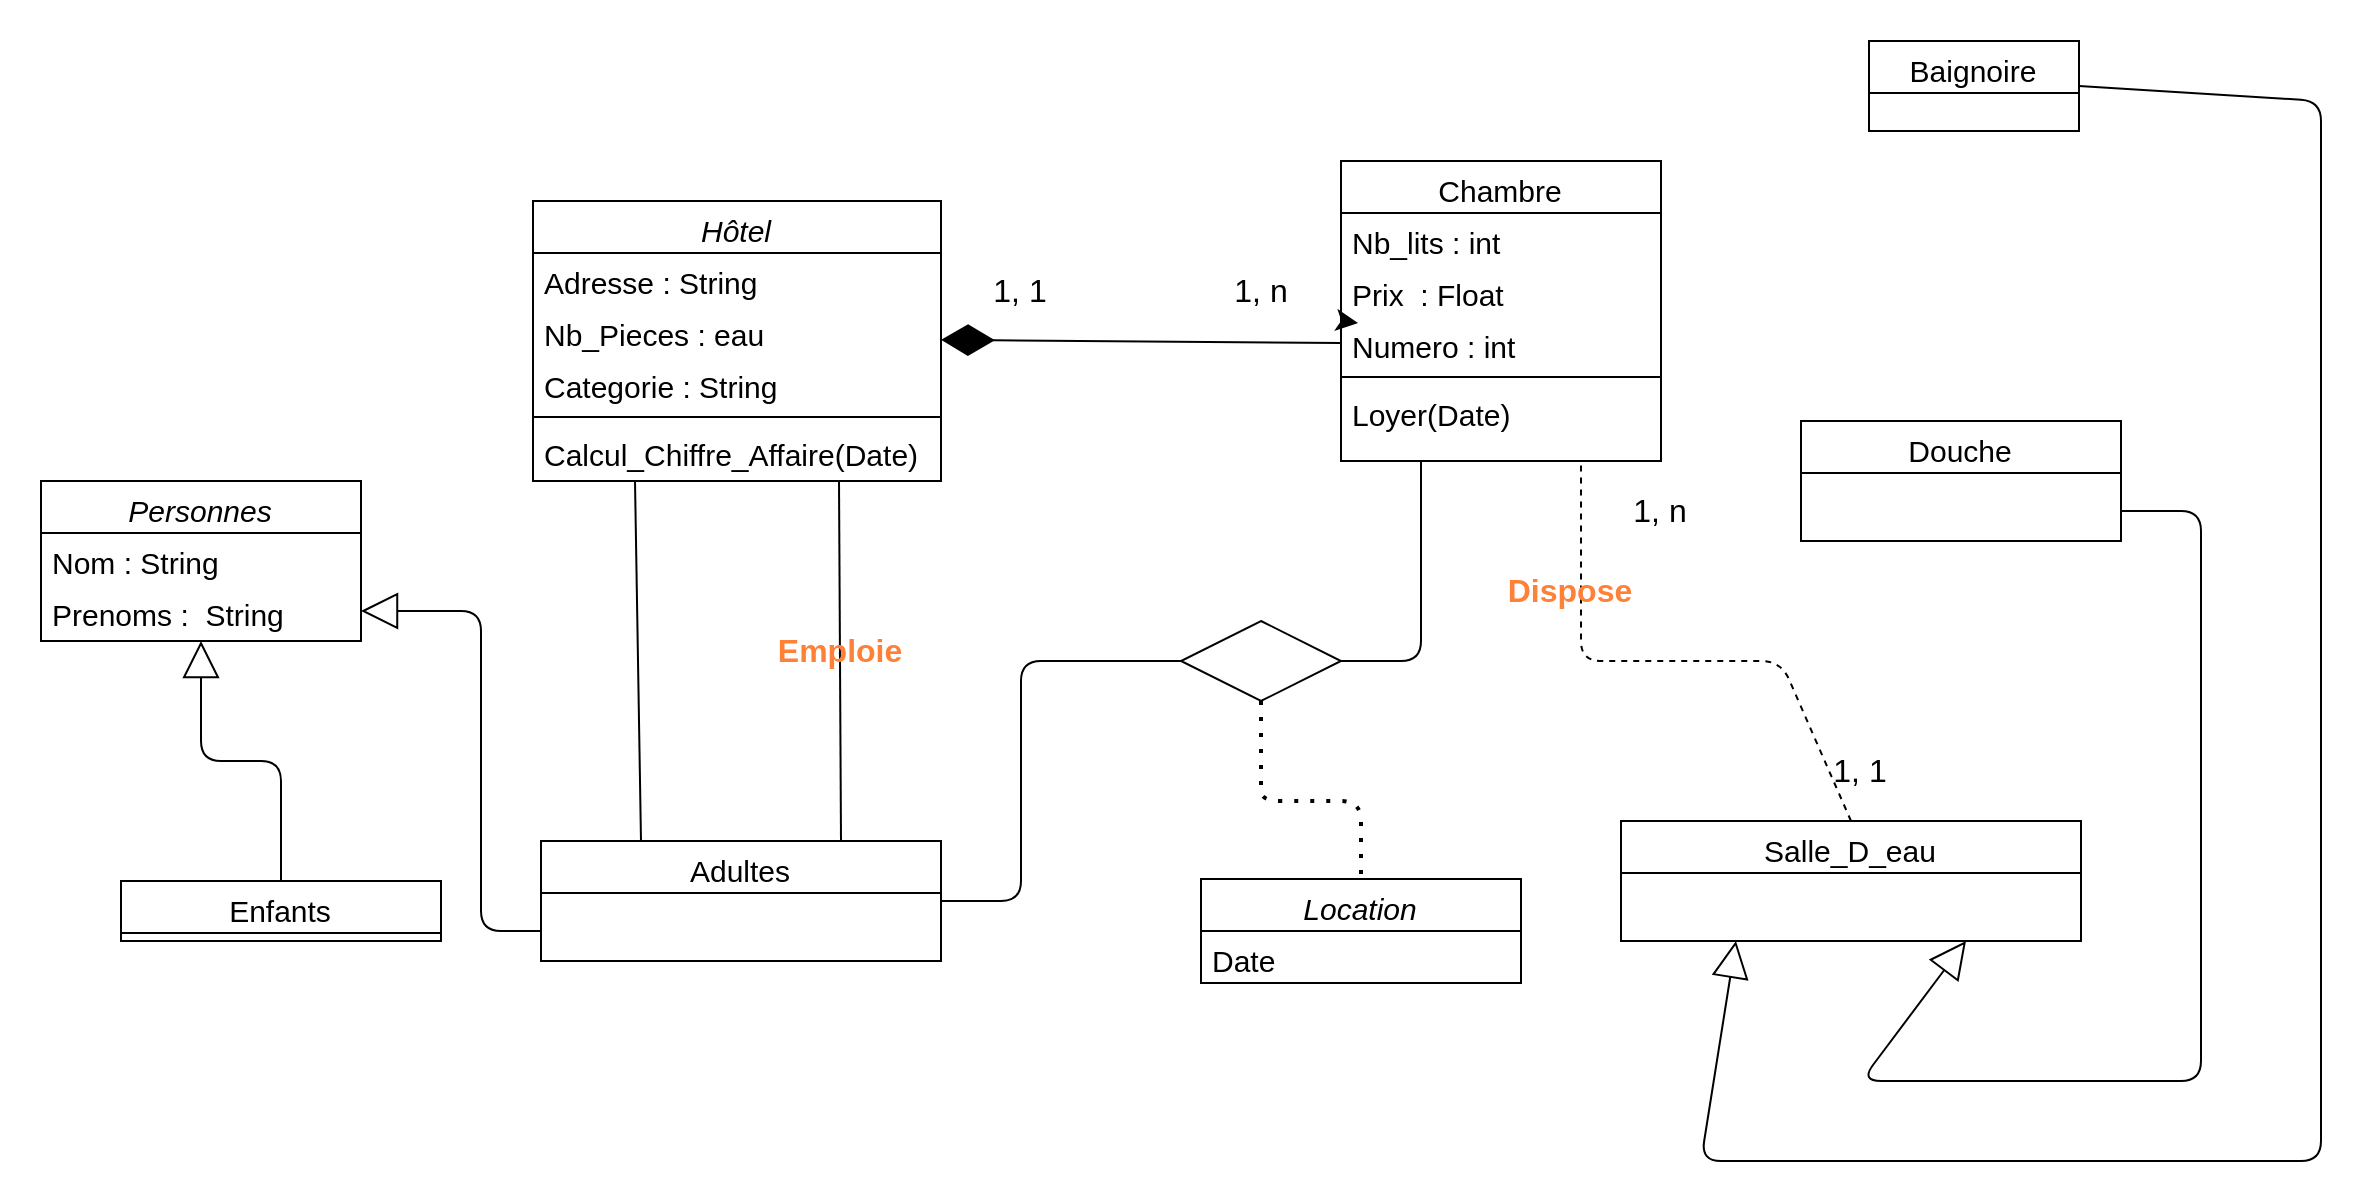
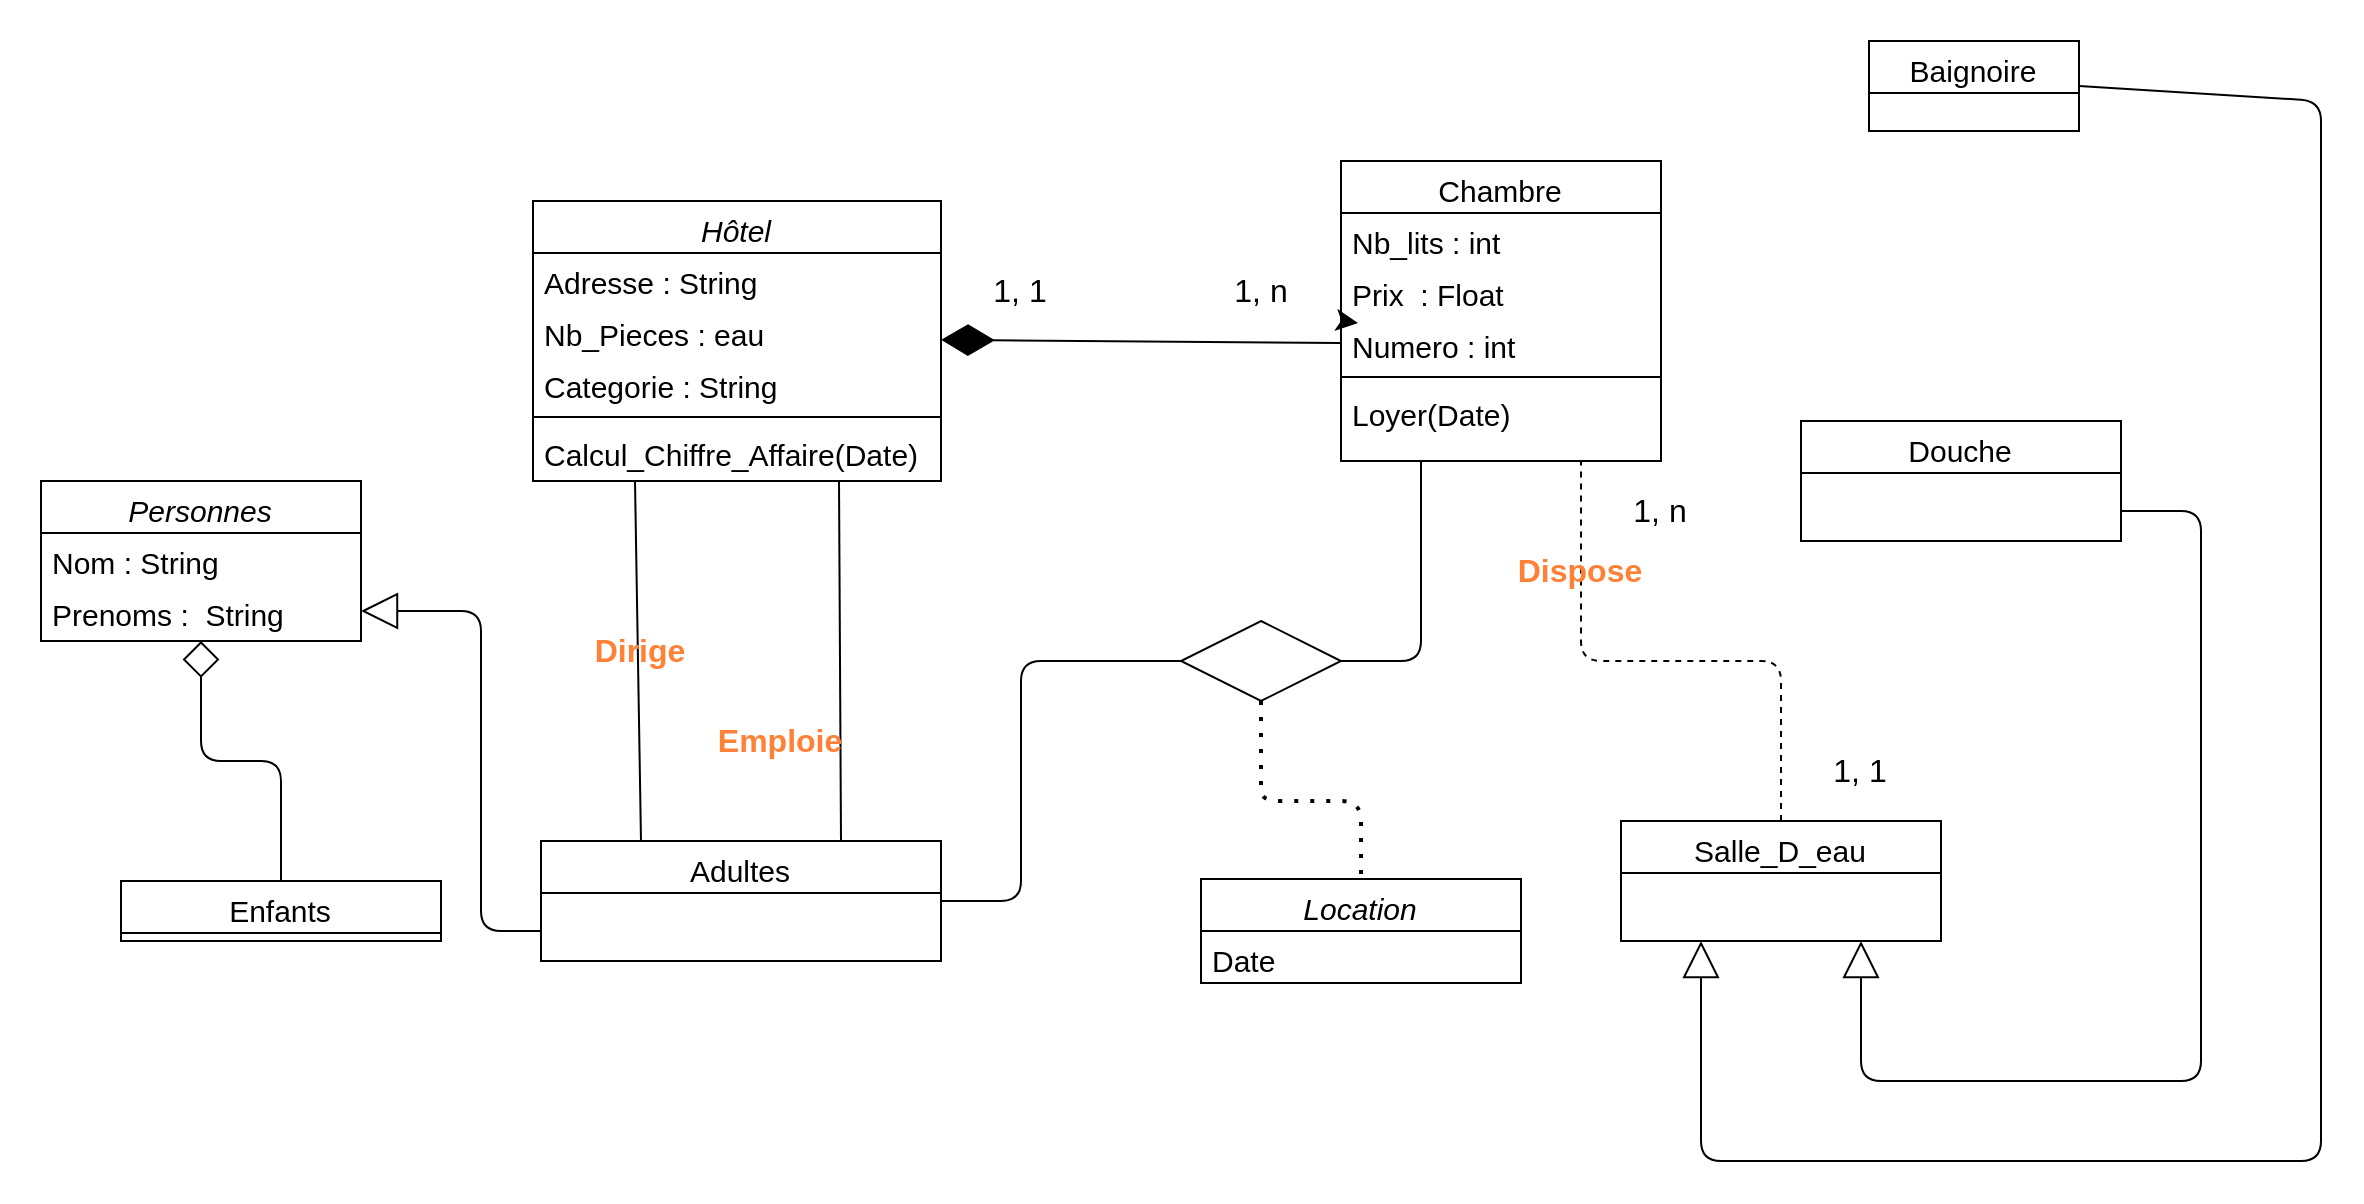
node "Dispose": moved (1571, 591) -> (1581, 571)
node "Dirige": added
node "Emploie": moved (841, 651) -> (781, 741)
edge "Enfants" -> "Personnes": arrowhead block -> diamond
node "Salle_D_eau": size 460x120 -> 320x120
